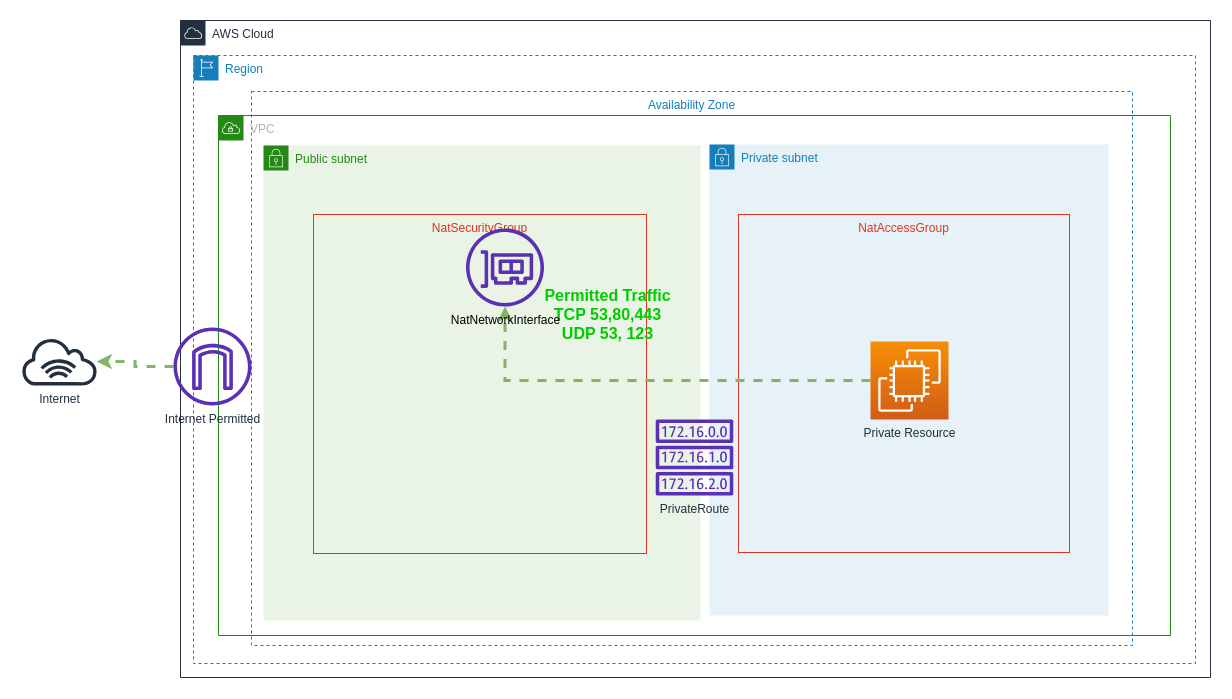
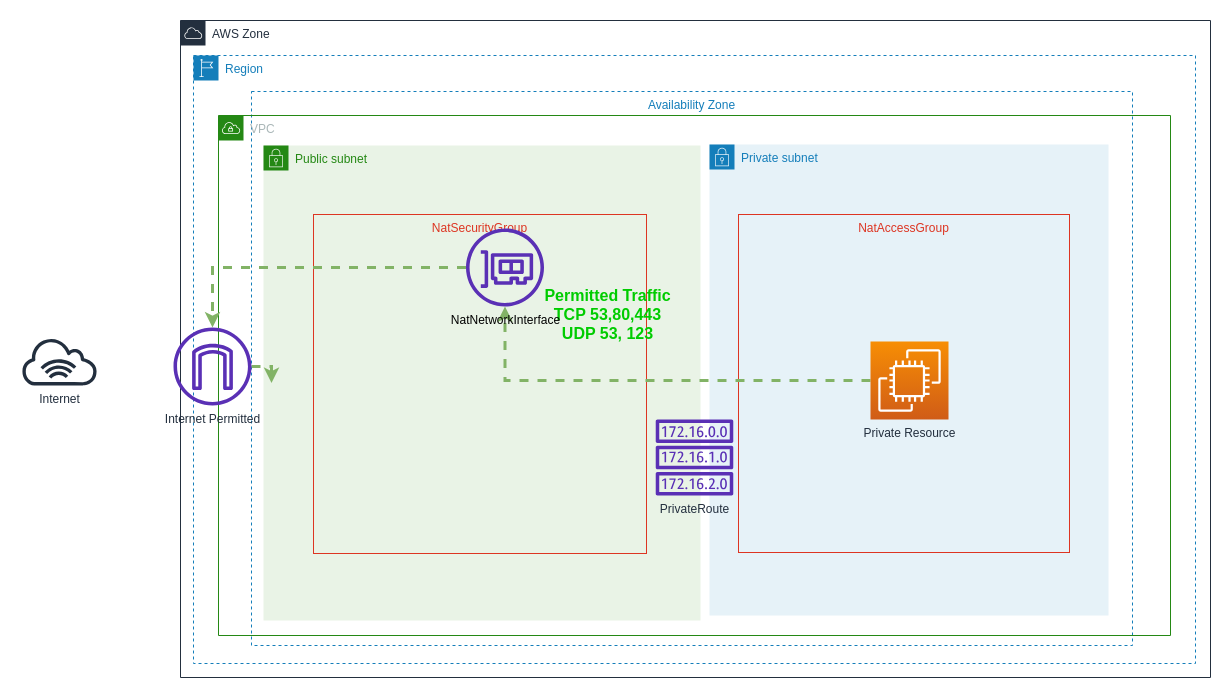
node "AWS Cloud": label "AWS Cloud" -> "AWS Zone"
edge "NatNetworkInterface" -> "Internet Permitted": added
edge "Internet Permitted" -> "Internet": now "Internet Permitted" -> "Public subnet"
